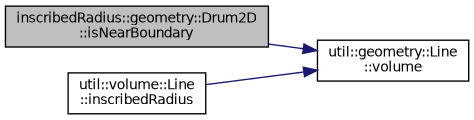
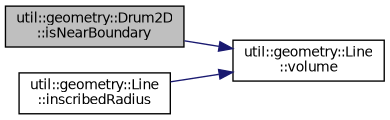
node "inscribedRadius::geometry::Drum2D ::isNearBoundary": label "inscribedRadius::geometry::Drum2D ::isNearBoundary" -> "util::geometry::Drum2D ::isNearBoundary"
node "util::volume::Line ::inscribedRadius": label "util::volume::Line ::inscribedRadius" -> "util::geometry::Line ::inscribedRadius"
